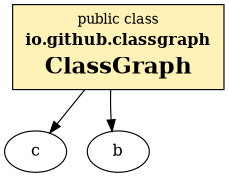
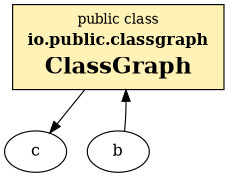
node "public class": text "io.github.classgraph" -> "io.public.classgraph"
edge "public class" -> "b": reversed
